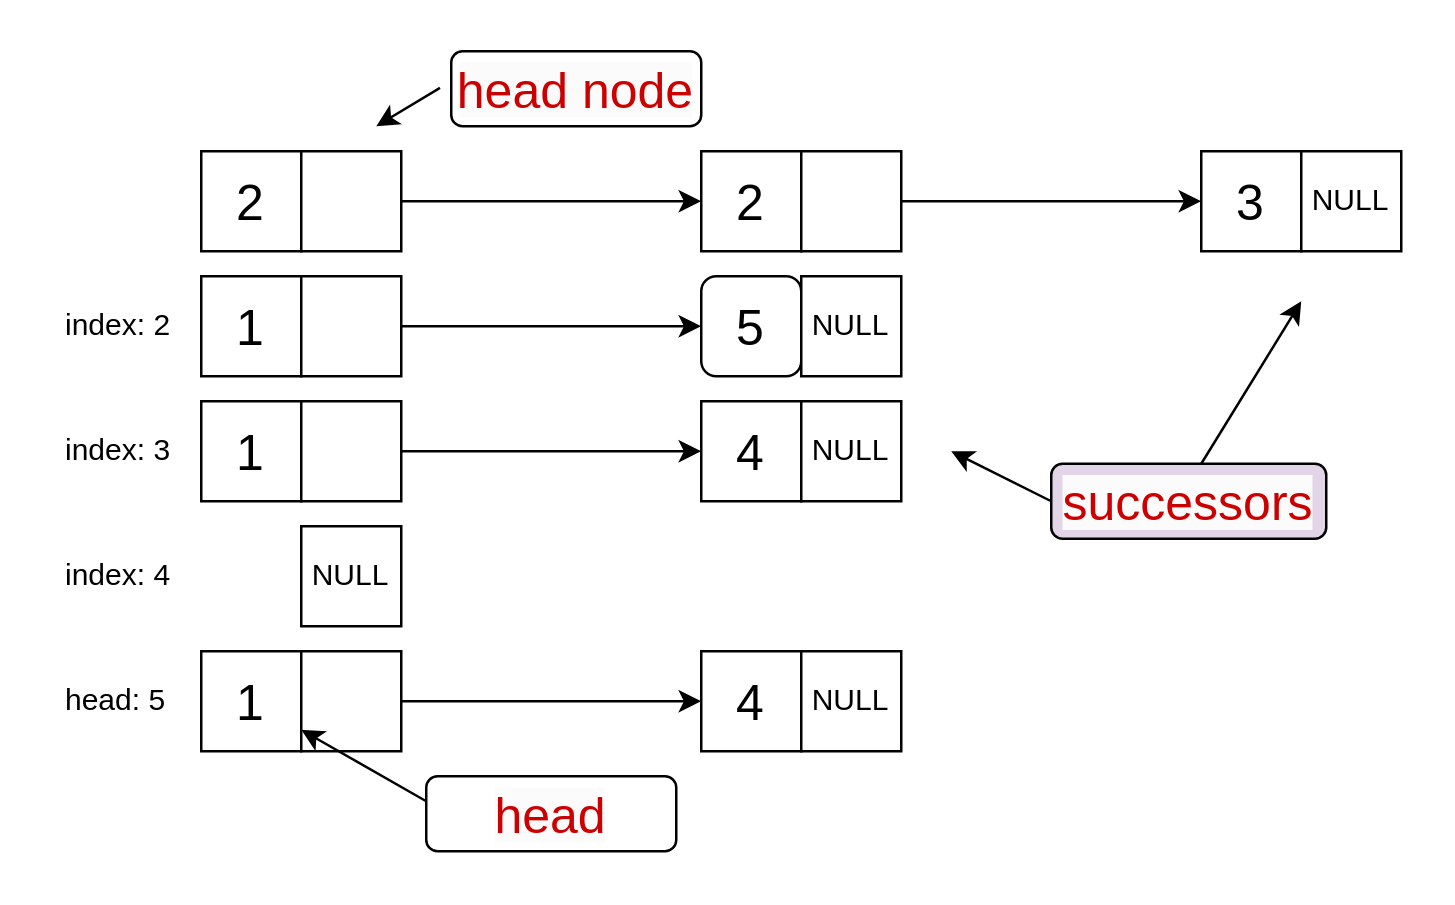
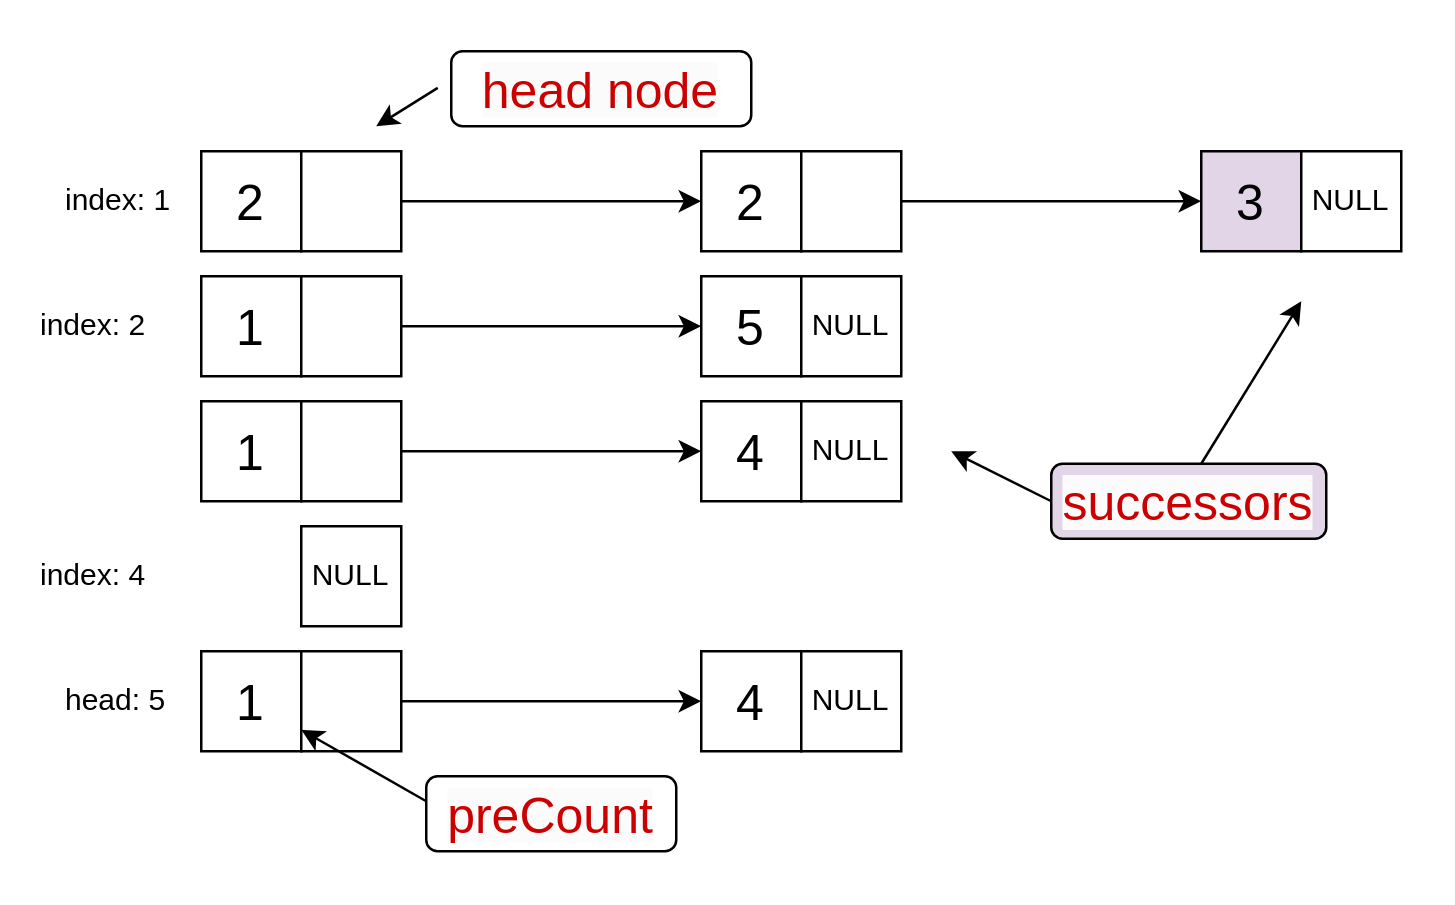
node "head node": size 250x75 -> 300x75
node "index: 1": added
node "3": fillcolor #ffffff -> #e1d5e7
node "index: 2": moved (126, 326) -> (101, 326)
node "5": shape rounded rectangle -> rectangle
node "index: 3": removed
node "index: 4": moved (126, 576) -> (101, 576)
node "head": label "head" -> "preCount"
